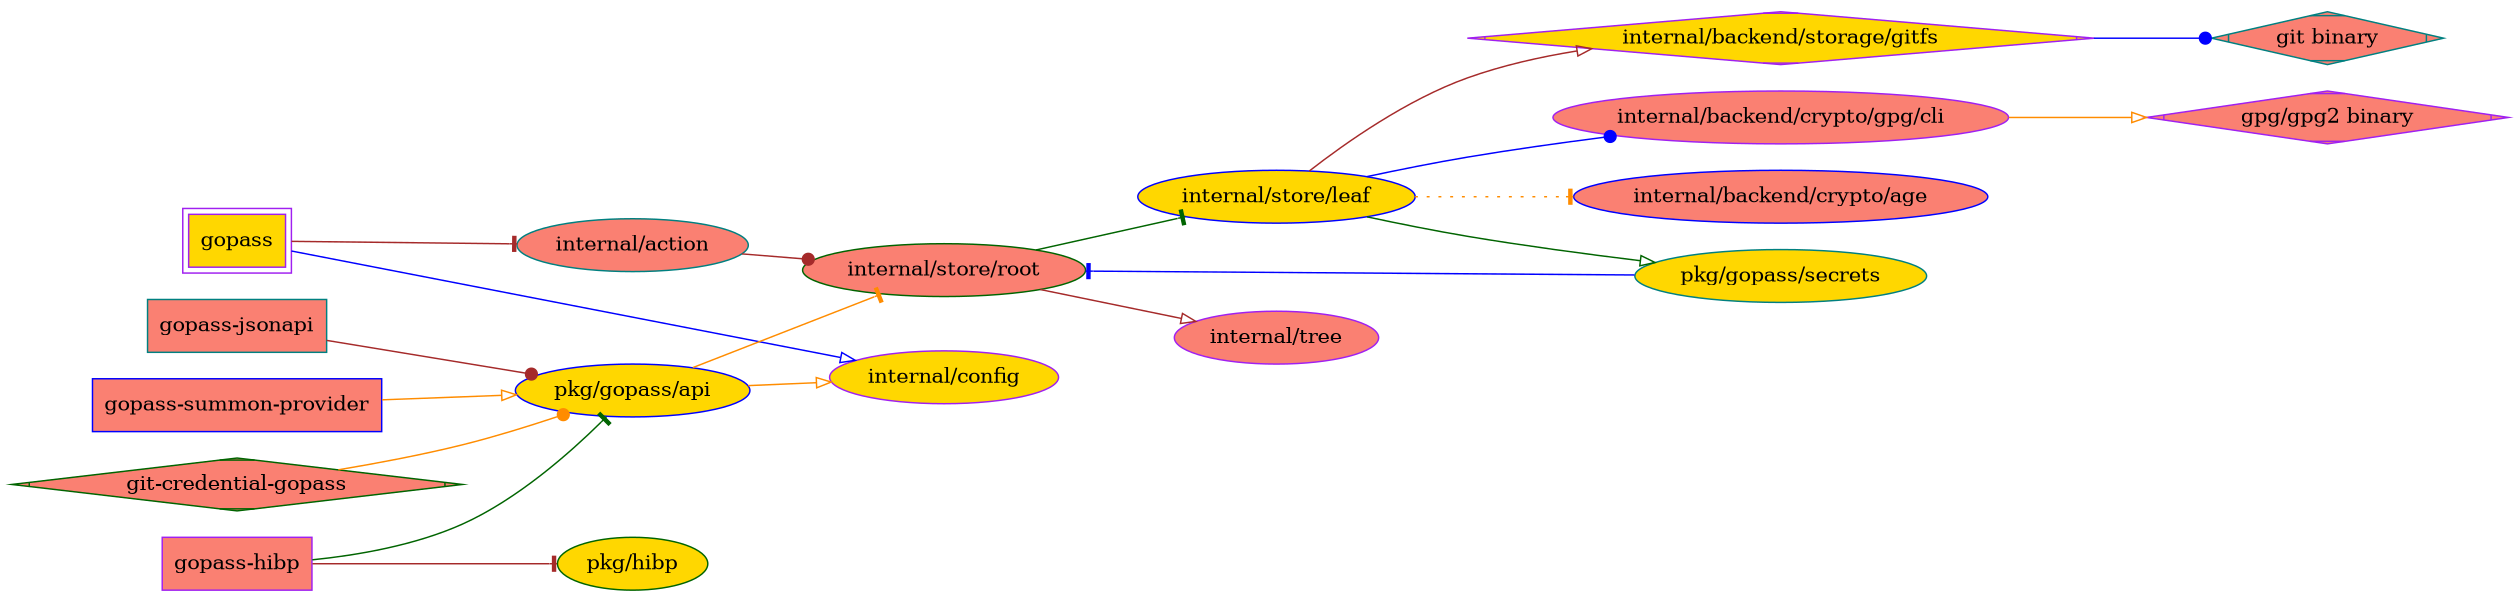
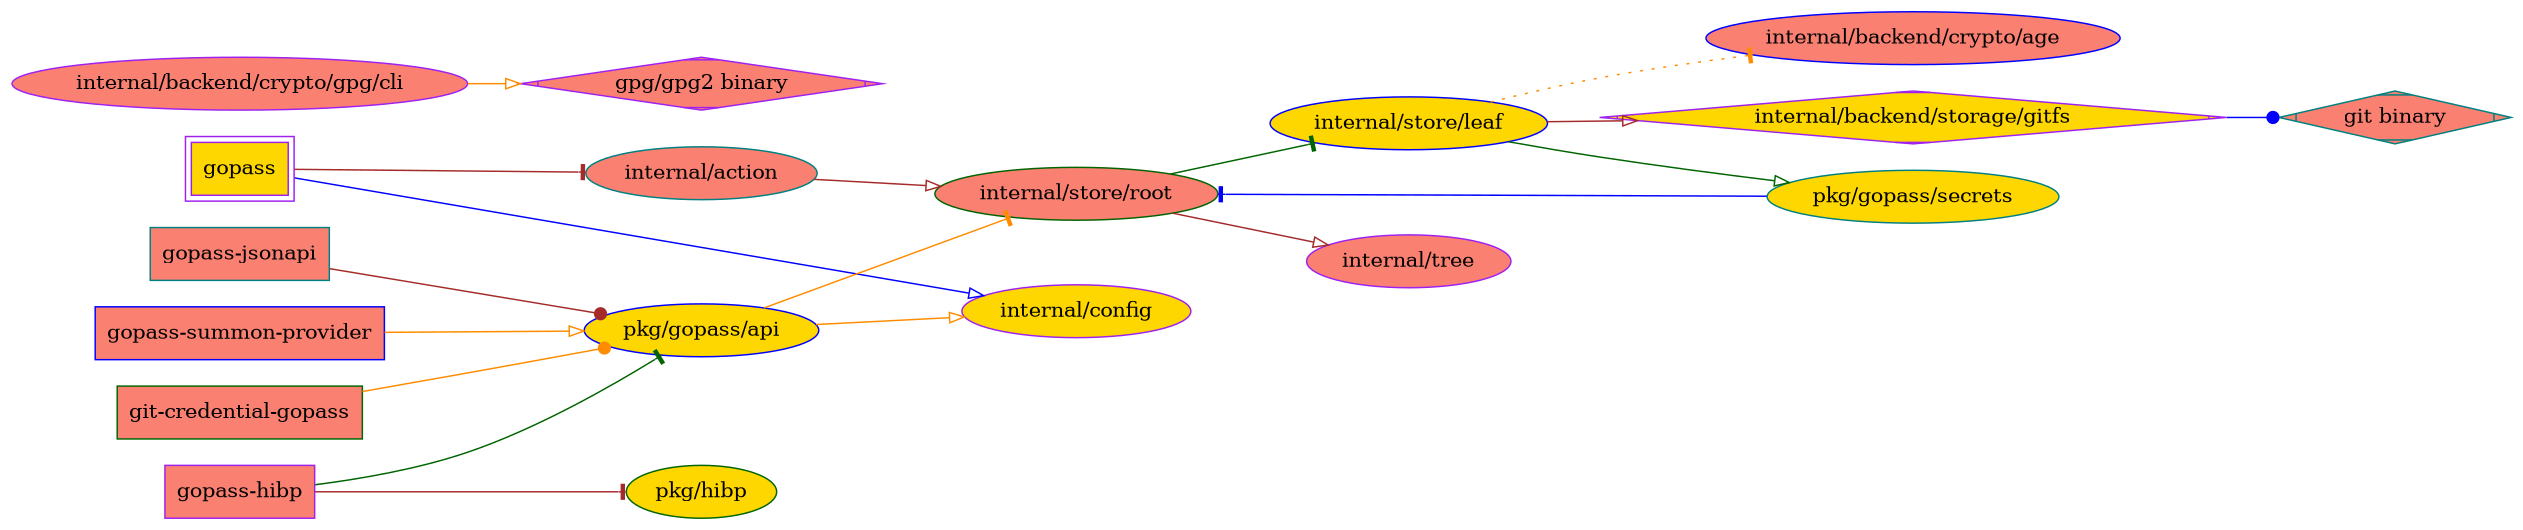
edge "internal/store/leaf" -> "internal/backend/crypto/gpg/cli": removed
edge "internal/action" -> "internal/store/root": arrowhead dot -> onormal
node "git-credential-gopass": shape Mdiamond -> box
